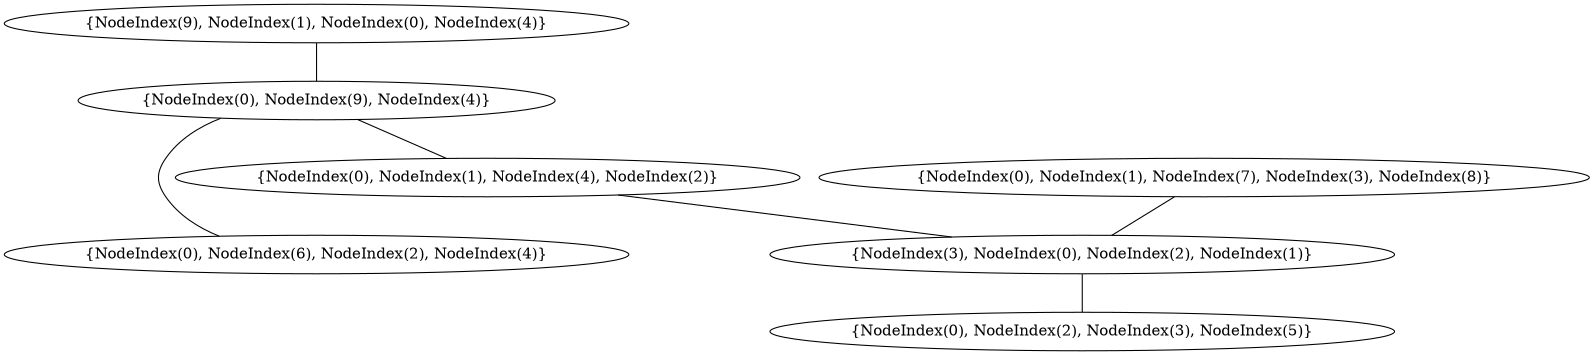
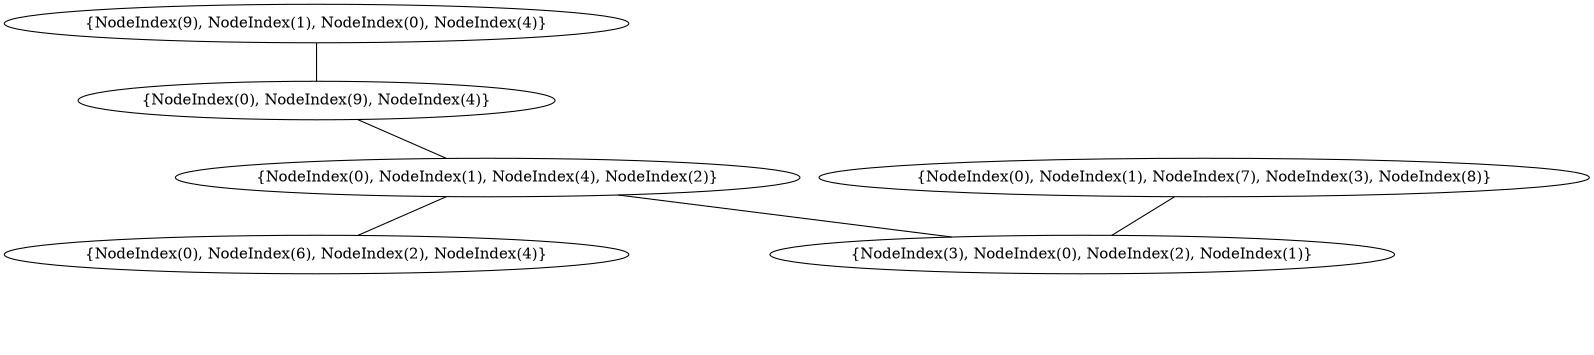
edge "{NodeIndex(0), NodeIndex(9), NodeIndex(4)}" -- "{NodeIndex(0), NodeIndex(6), NodeIndex(2), NodeIndex(4)}": now "{NodeIndex(0), NodeIndex(1), NodeIndex(4), NodeIndex(2)}" -- "{NodeIndex(0), NodeIndex(6), NodeIndex(2), NodeIndex(4)}"
node "{NodeIndex(0), NodeIndex(2), NodeIndex(3), NodeIndex(5)}": removed
